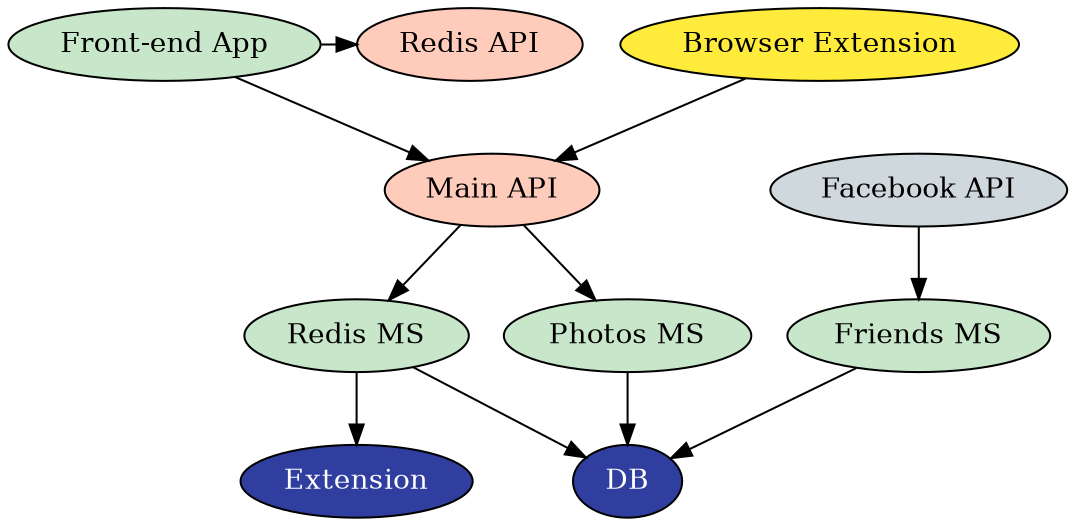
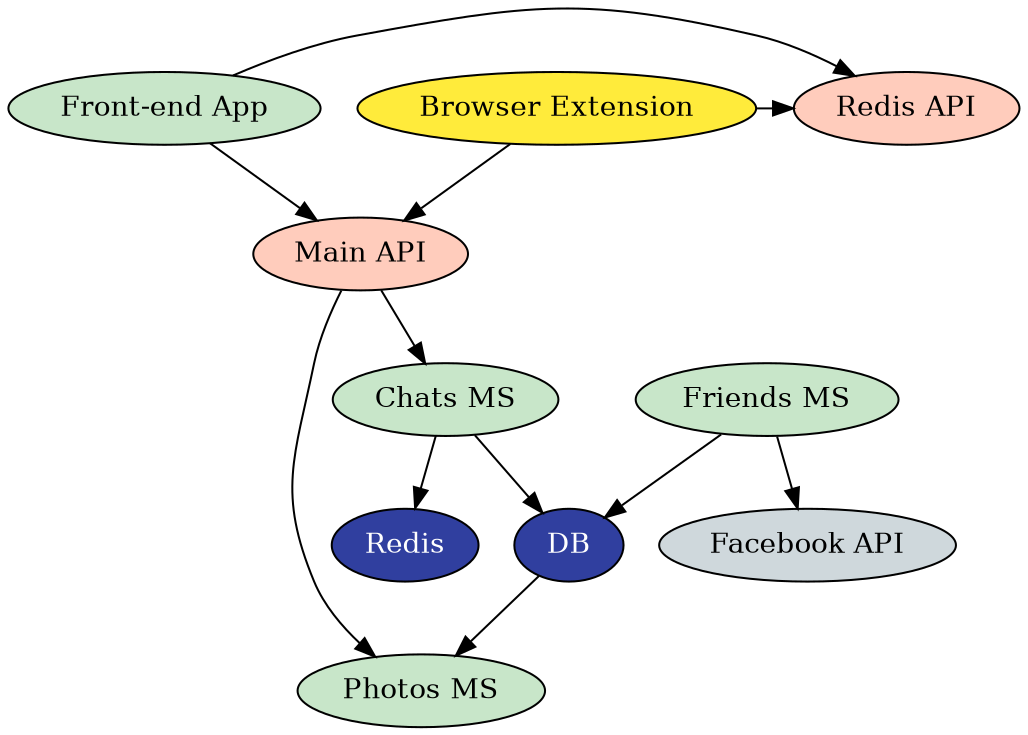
edge "Browser Extension" -> "Redis API": added
edge "Facebook API" -> "Friends MS": reversed
node "Redis MS": label "Redis MS" -> "Chats MS"
edge "Photos MS" -> "DB": reversed
node "Extension": label "Extension" -> "Redis"
